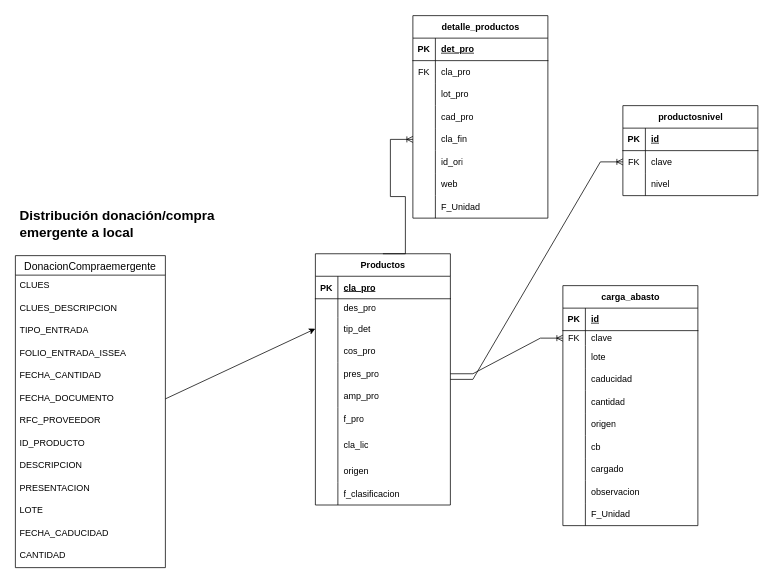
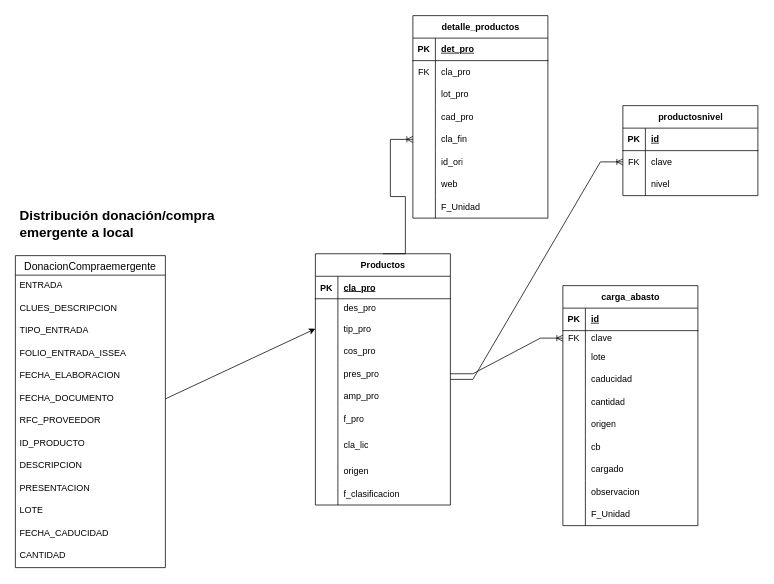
node "CLUES": label "CLUES" -> "ENTRADA"
node "tip_det": label "tip_det" -> "tip_pro"
node "FECHA_CANTIDAD": label "FECHA_CANTIDAD" -> "FECHA_ELABORACION"
